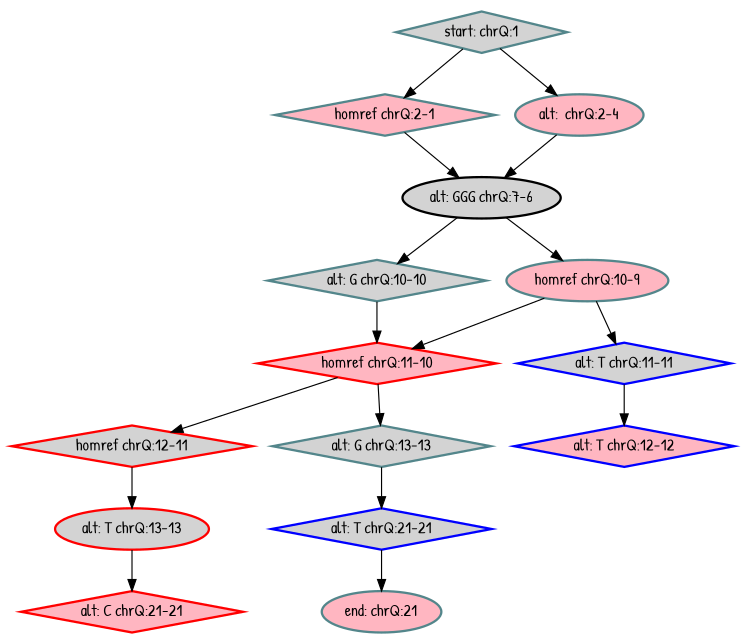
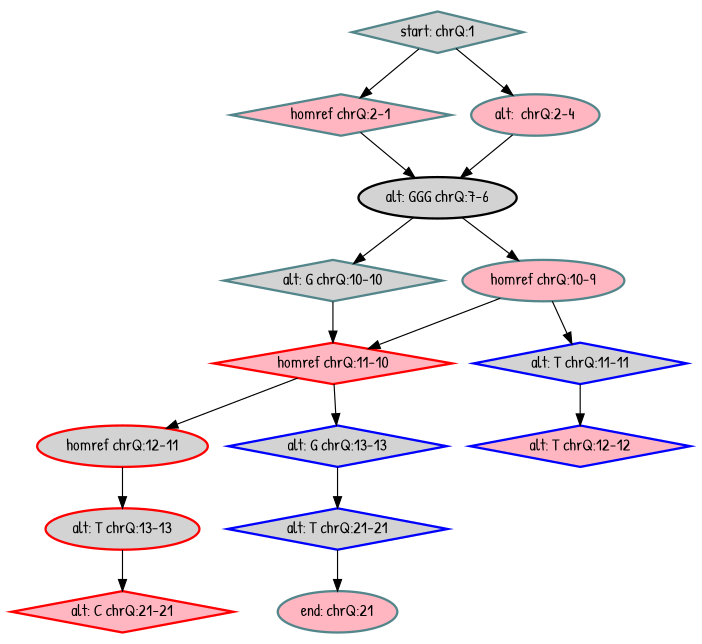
node "homref chrQ:12-11": shape diamond -> ellipse
node "alt: G chrQ:13-13": color cadetblue4 -> blue
